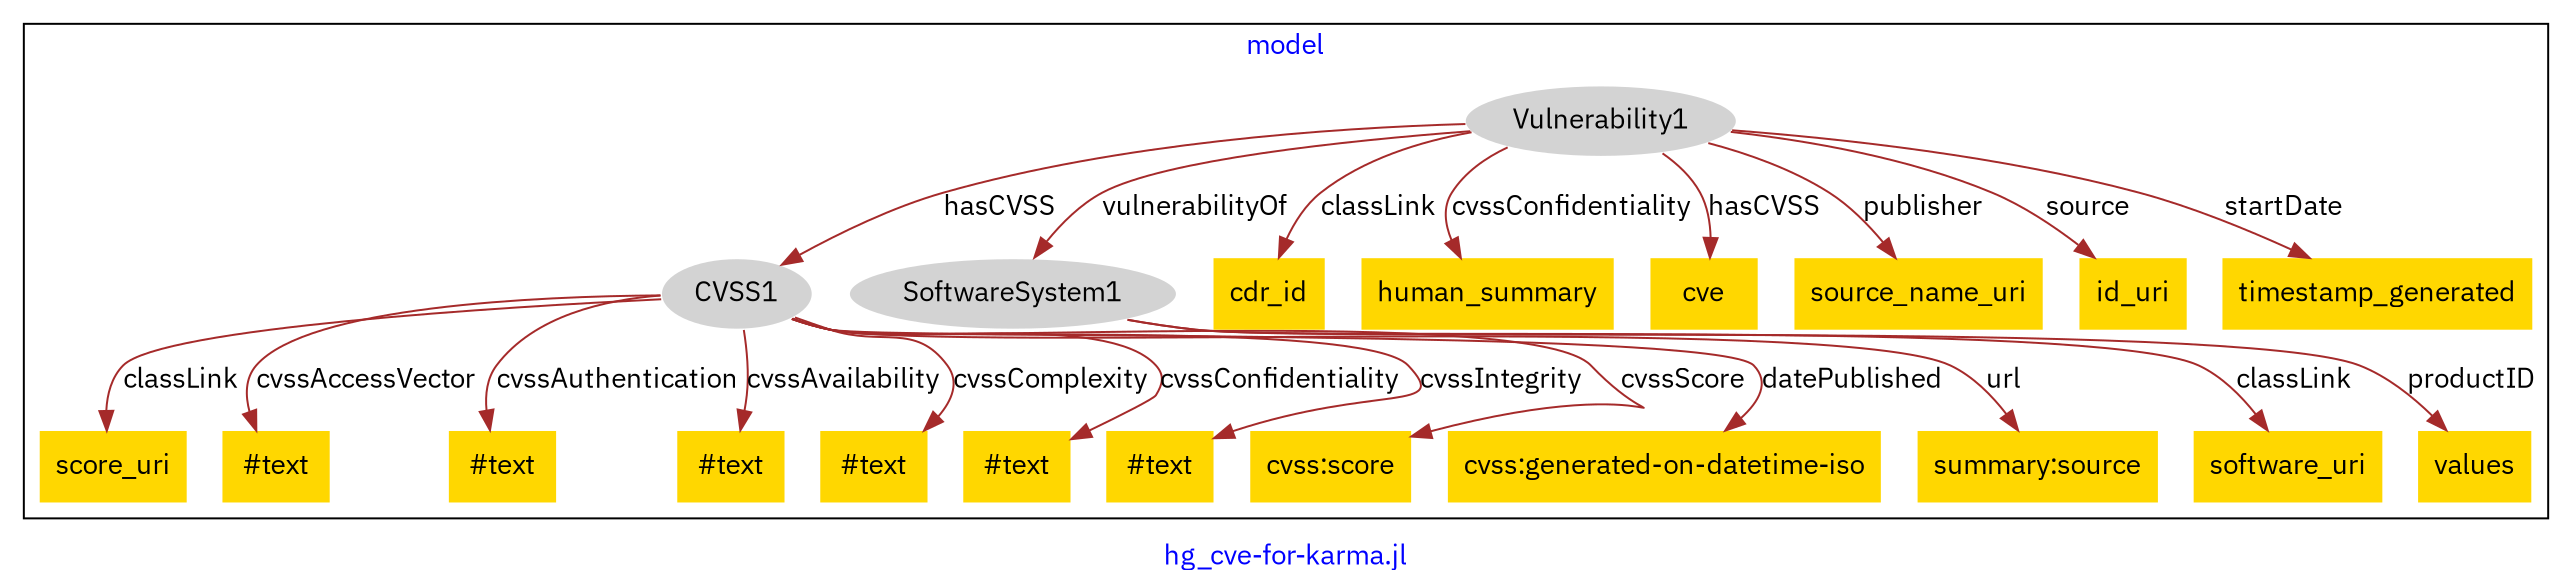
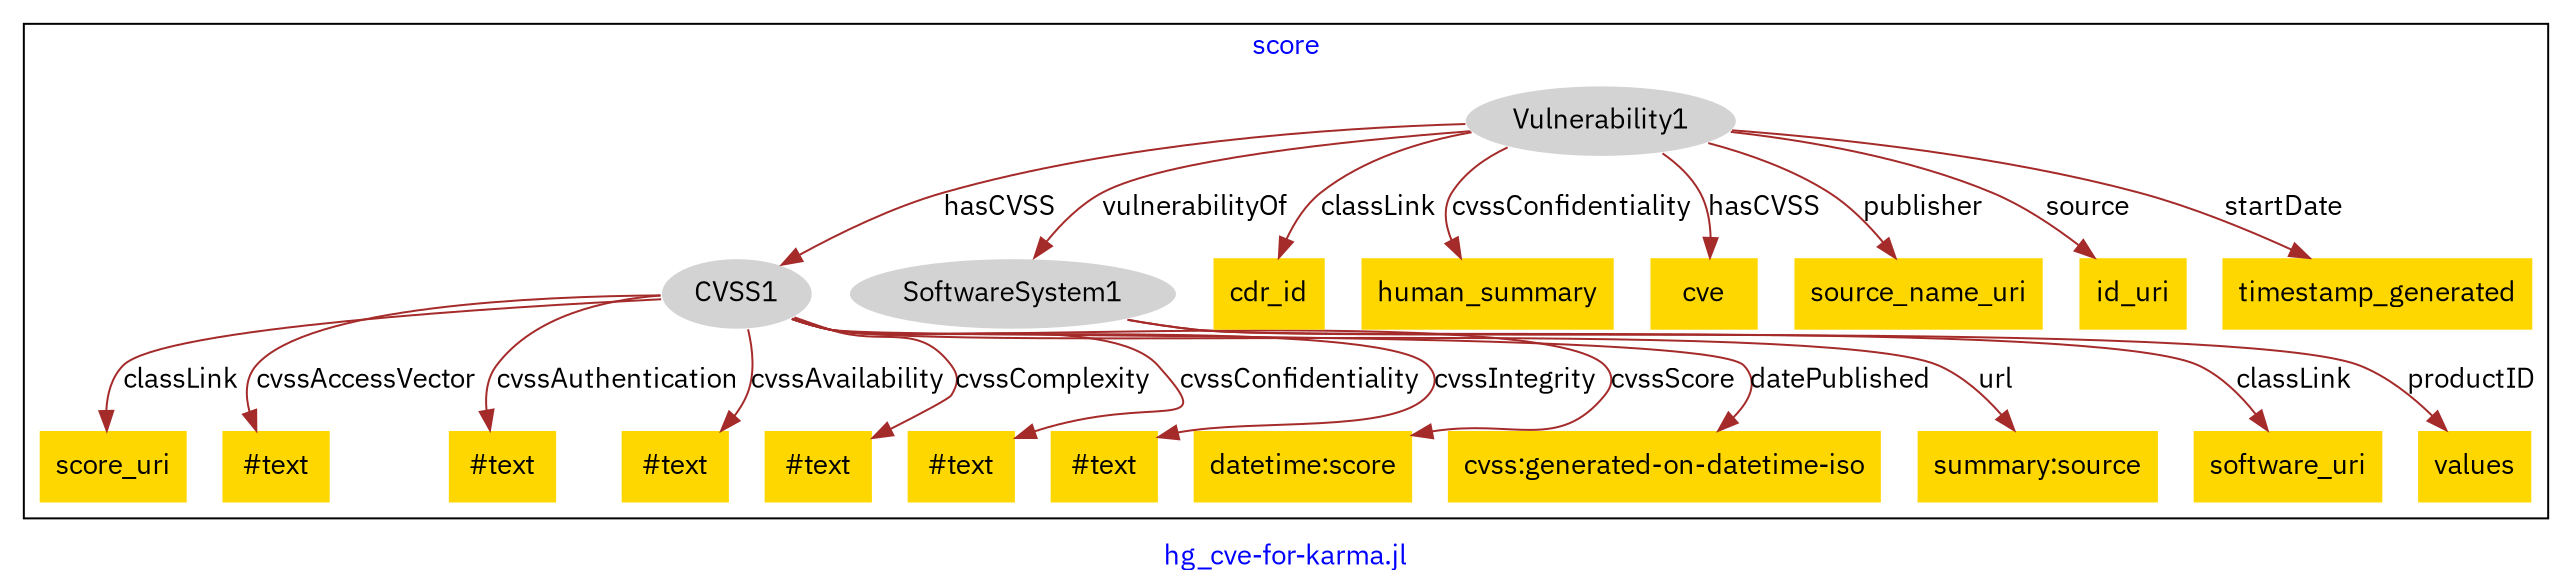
cluster "model": label "model" -> "score"
node "cvss:score": label "cvss:score" -> "datetime:score"
